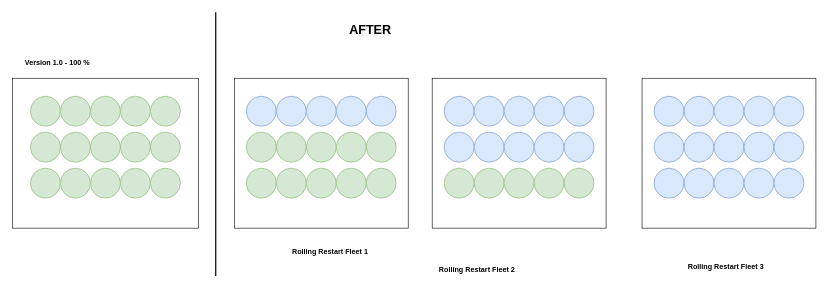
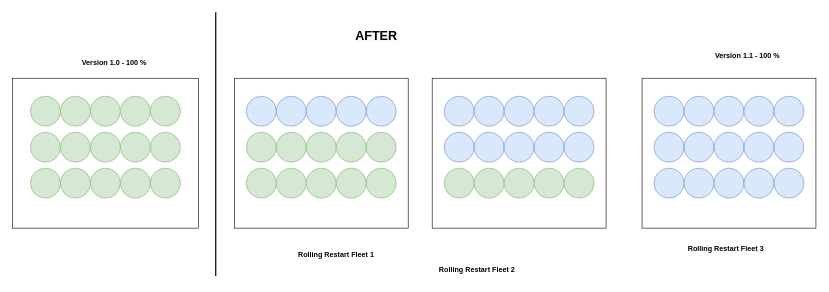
node "AFTER": moved (375, 27) -> (381, 33)
node "Version 1.1 - 100 %": added
node "Version 1.0 - 100 %": moved (57, 63) -> (114, 63)
node "Rolling Restart Fleet 1": moved (330, 252) -> (336, 255)
node "Rolling Restart Fleet 3": moved (726, 267) -> (726, 249)
